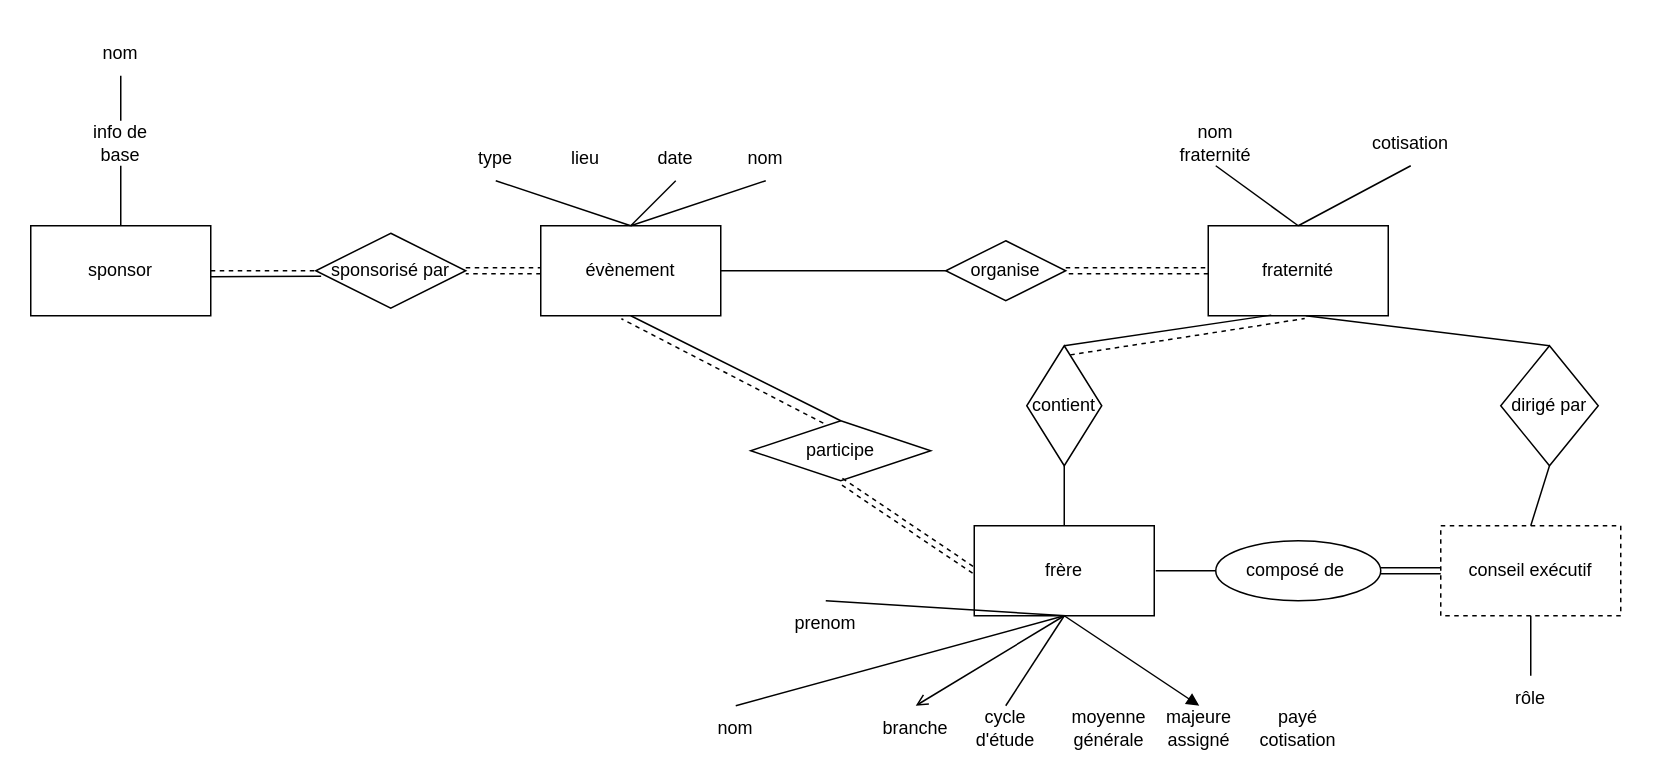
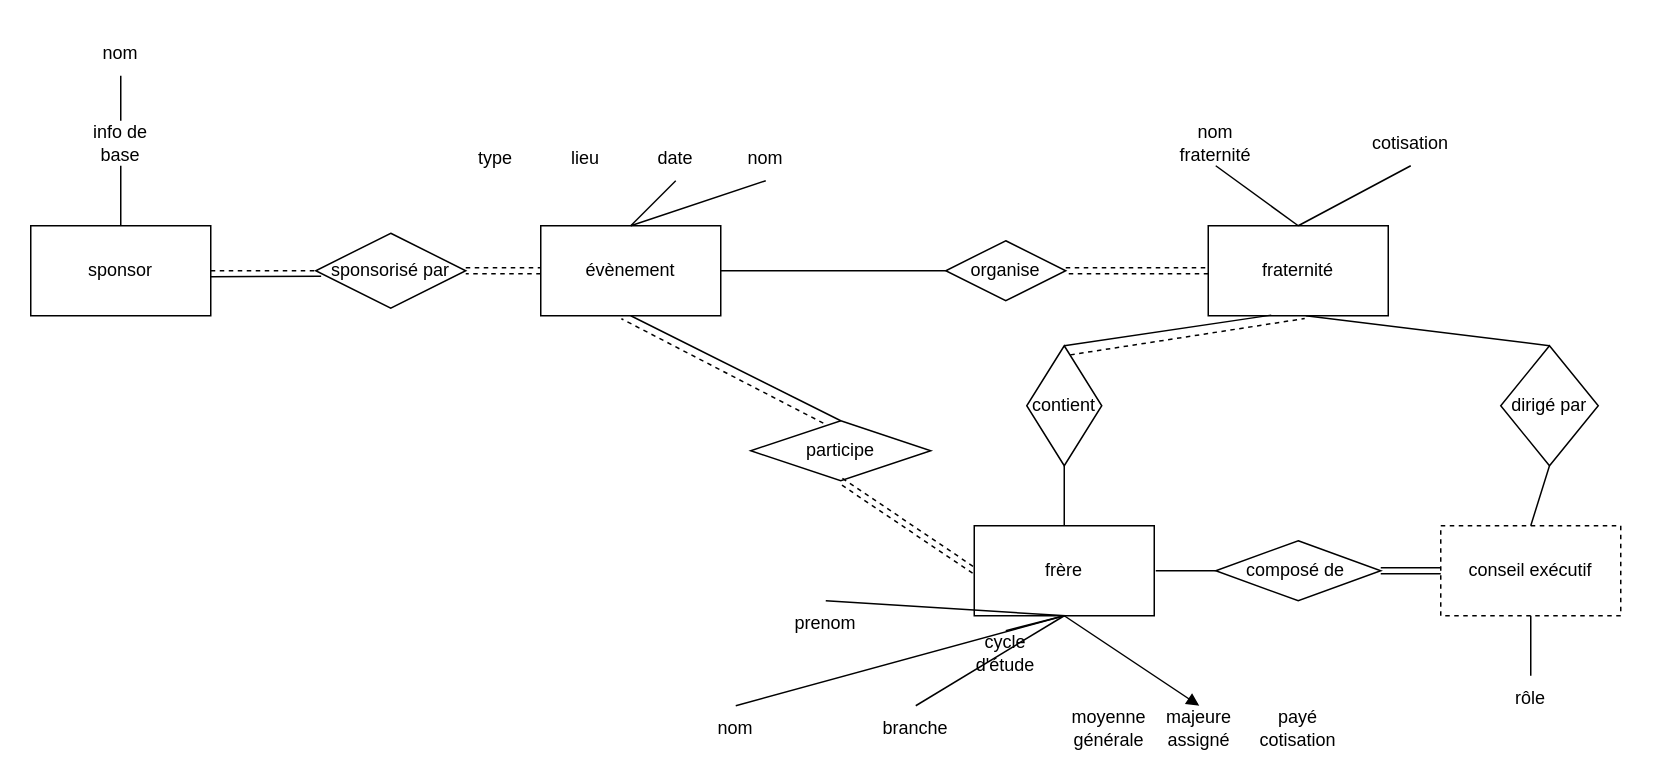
edge "type" -- "évènement": removed
node "composé de": shape ellipse -> diamond
edge "frère" -> "branche": arrowhead open -> none
node "cycle d'étude": moved (1006, 728) -> (1006, 653)
